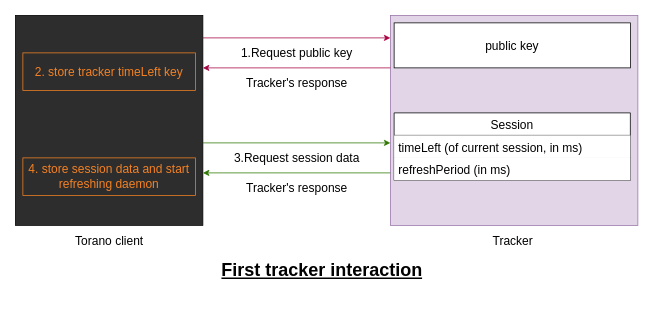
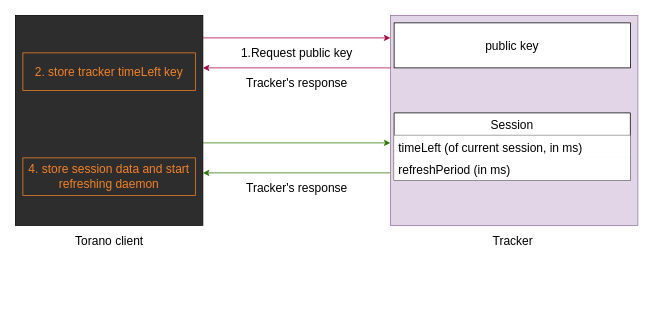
node "3.Request session data": removed
node "First tracker interaction": removed
